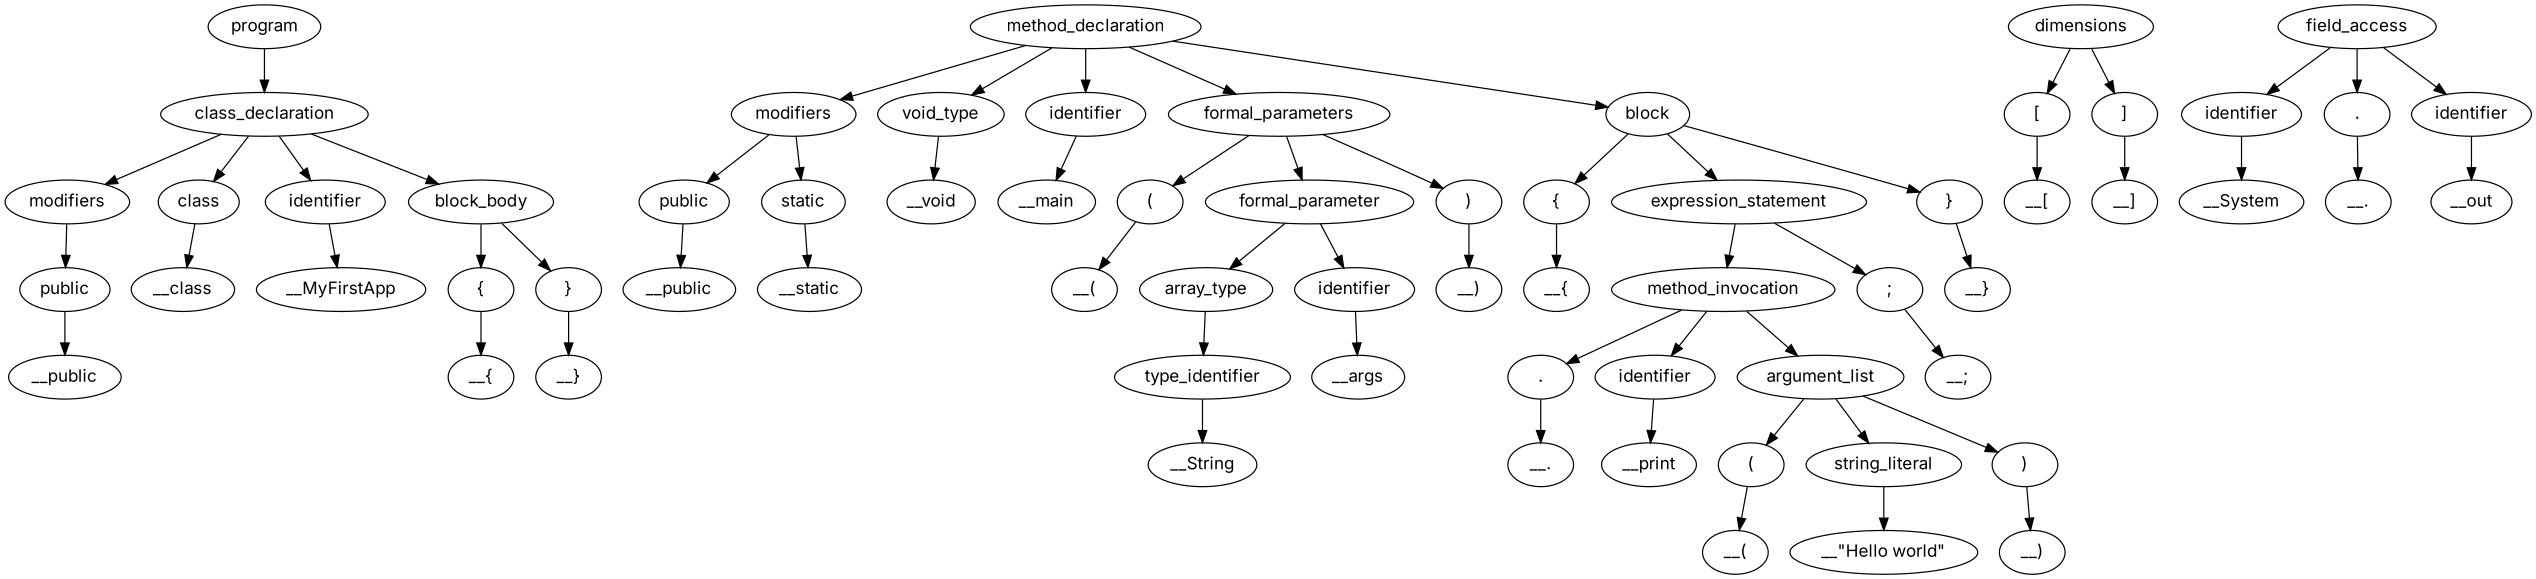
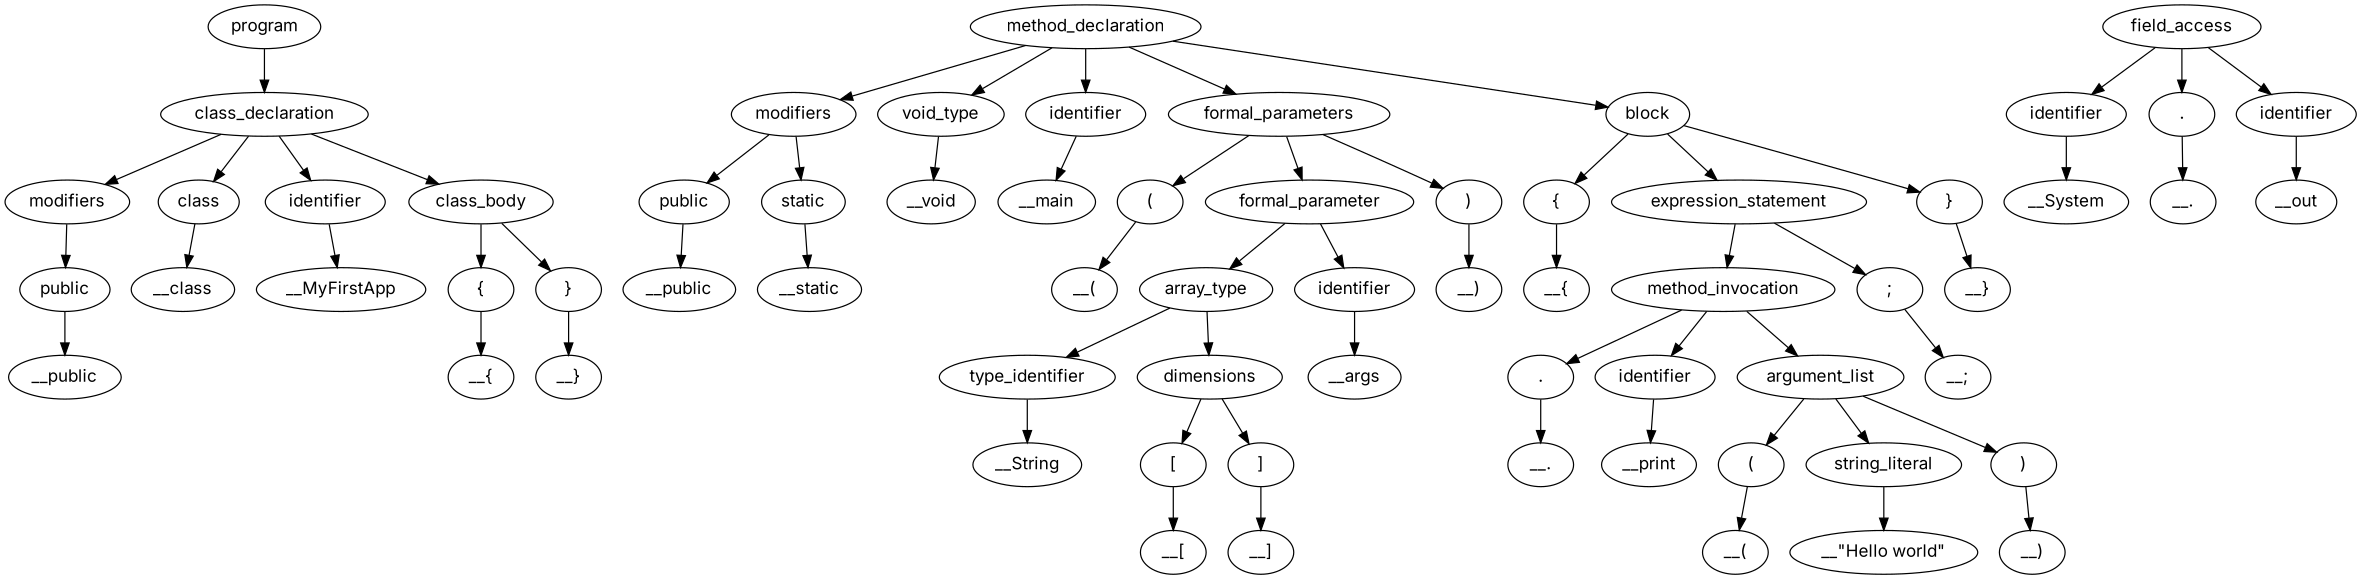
node "block_body": label "block_body" -> "class_body"
edge "array_type" -> "dimensions": added
